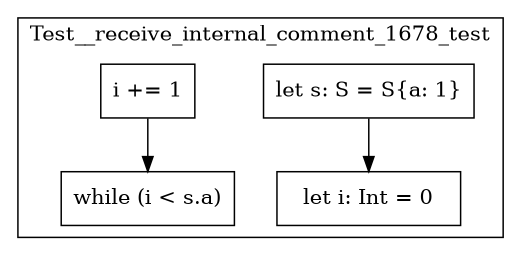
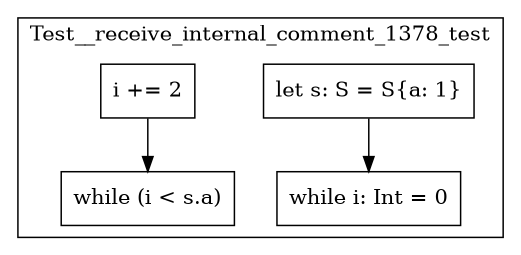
cluster "Test__receive_internal_comment_1678_test": label "Test__receive_internal_comment_1678_test" -> "Test__receive_internal_comment_1378_test"
node "i += 1": label "i += 1" -> "i += 2"
node "let i: Int = 0": label "let i: Int = 0" -> "while i: Int = 0"
